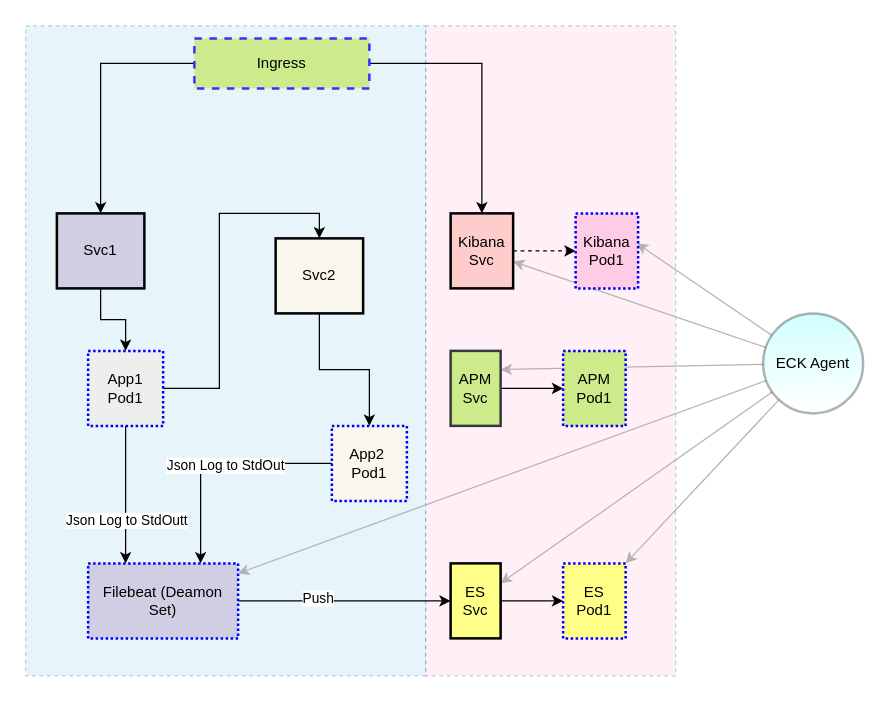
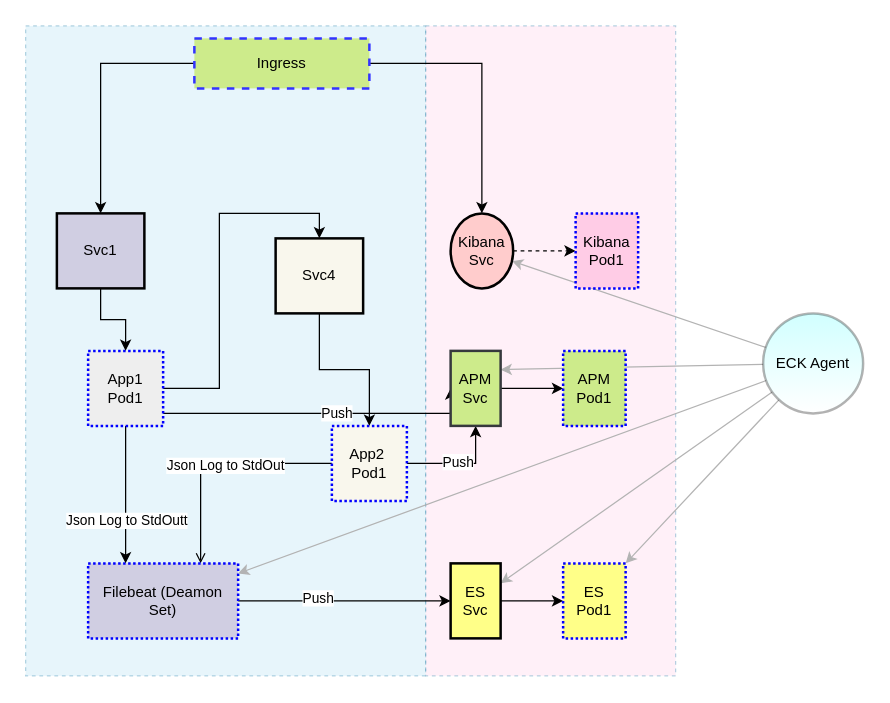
node "Kibana Svc": shape rectangle -> ellipse
node "Svc2": label "Svc2" -> "Svc4"
edge "ECK Agent" -> "Kibana Pod1": removed
edge "App1 Pod1" -> "APM Svc": added, label "Push"
edge "App2 Pod1" -> "APM Svc": added, label "Push"
edge "App2 Pod1" -> "Filebeat (Deamon Set)": arrowhead classic -> open
